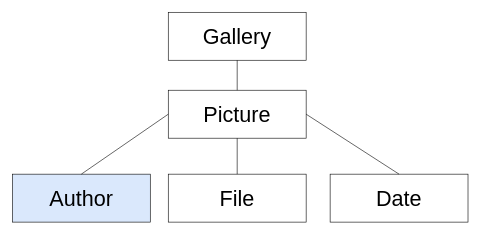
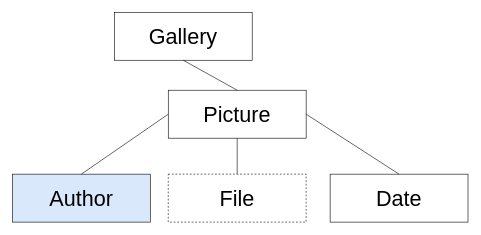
node "Gallery": moved (237, 36) -> (183, 36)
node "File": style solid -> dashed
